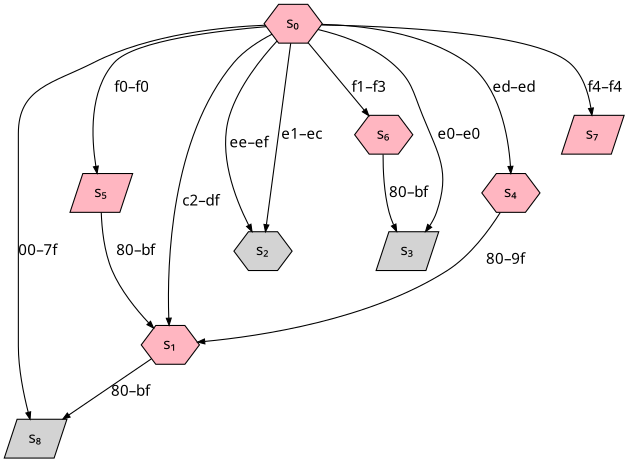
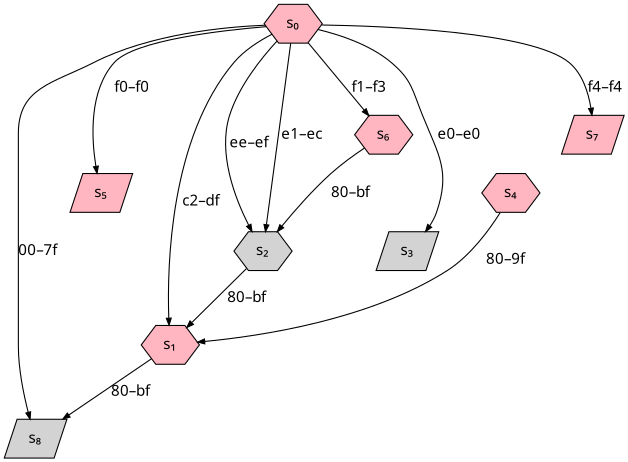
edge "s₀" -> "s₄": removed, label "ed–ed"
edge "s₆" -> "s₃": now "s₆" -> "s₂"
edge "s₅" -> "s₁": now "s₂" -> "s₁"
